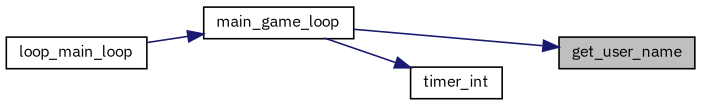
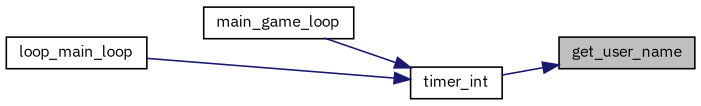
edge "main_game_loop" -> "get_user_name": now "timer_int" -> "get_user_name"
edge "loop_main_loop" -> "main_game_loop": now "loop_main_loop" -> "timer_int"
